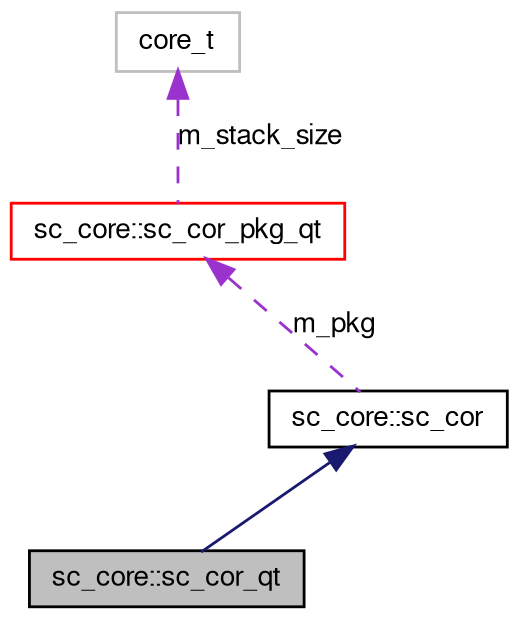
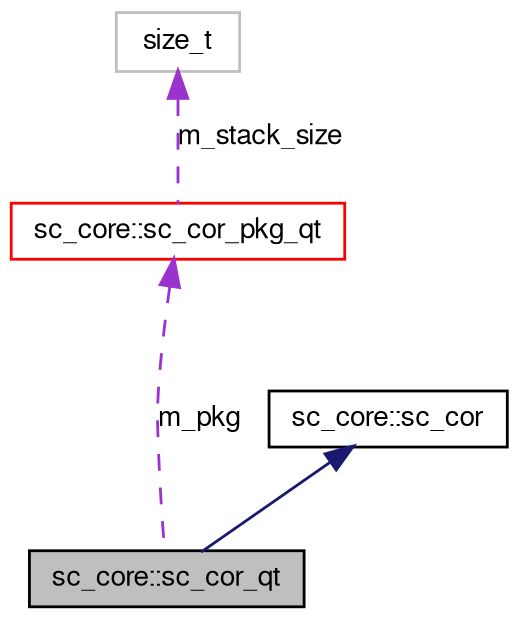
node "core_t": label "core_t" -> "size_t"
edge "sc_core::sc_cor" -> "sc_core::sc_cor_pkg_qt": now "sc_core::sc_cor_qt" -> "sc_core::sc_cor_pkg_qt"
